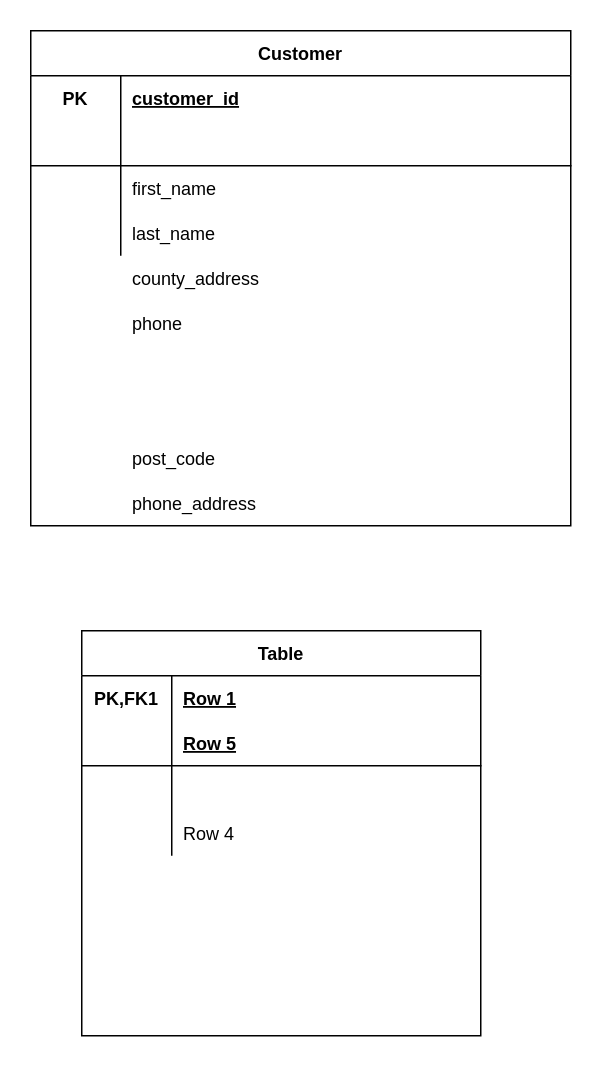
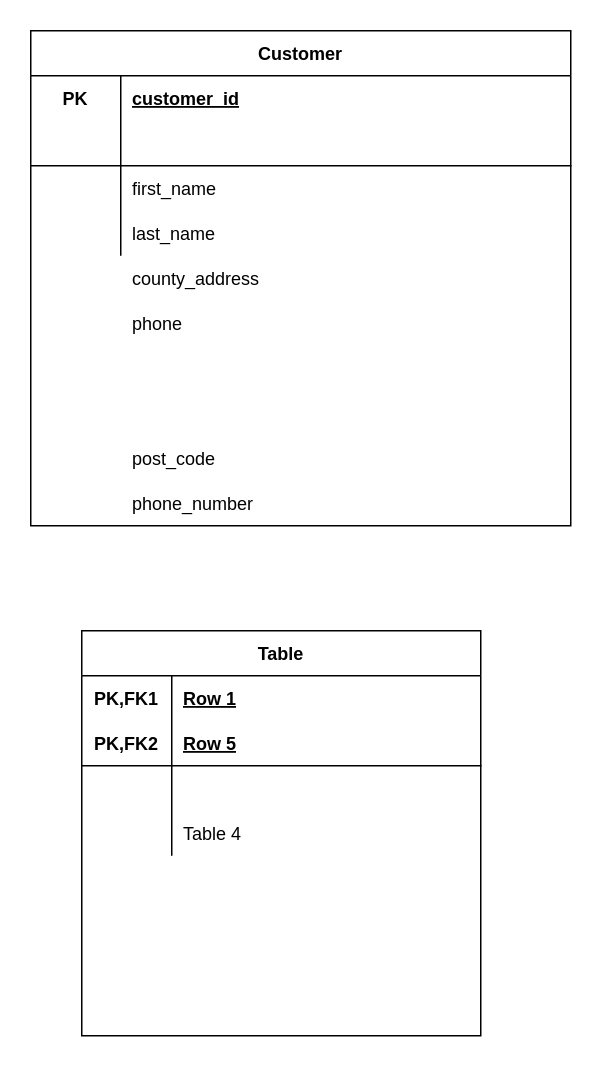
node "phone_address": label "phone_address" -> "phone_number"
node "PK,FK2": added
node "Row 4": label "Row 4" -> "Table 4"
